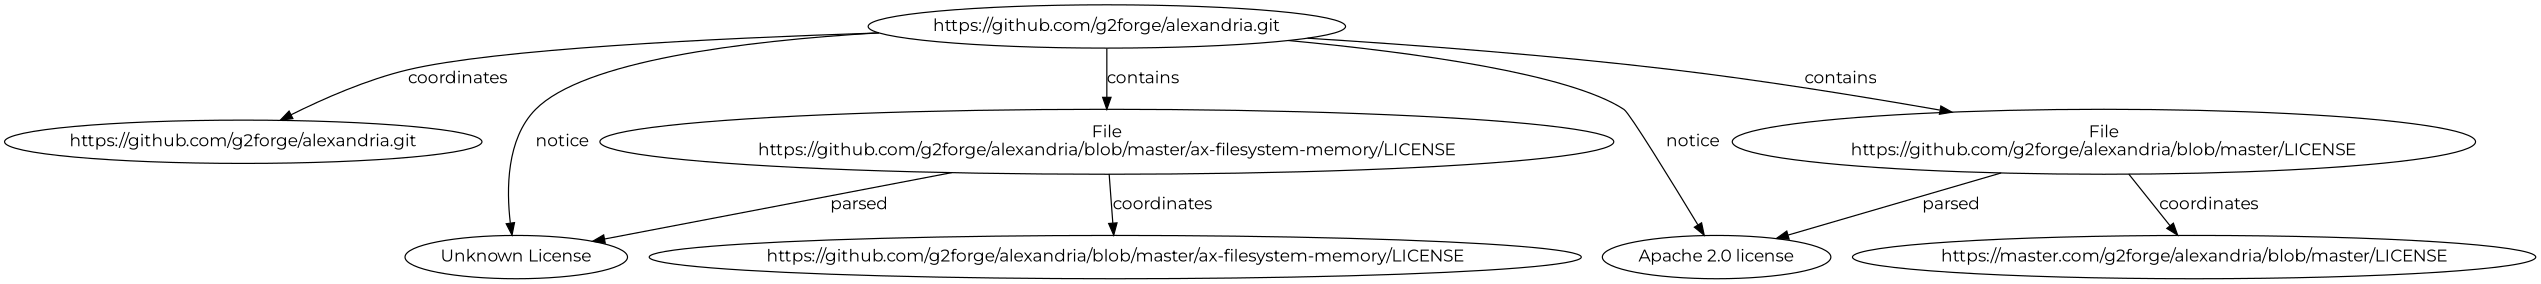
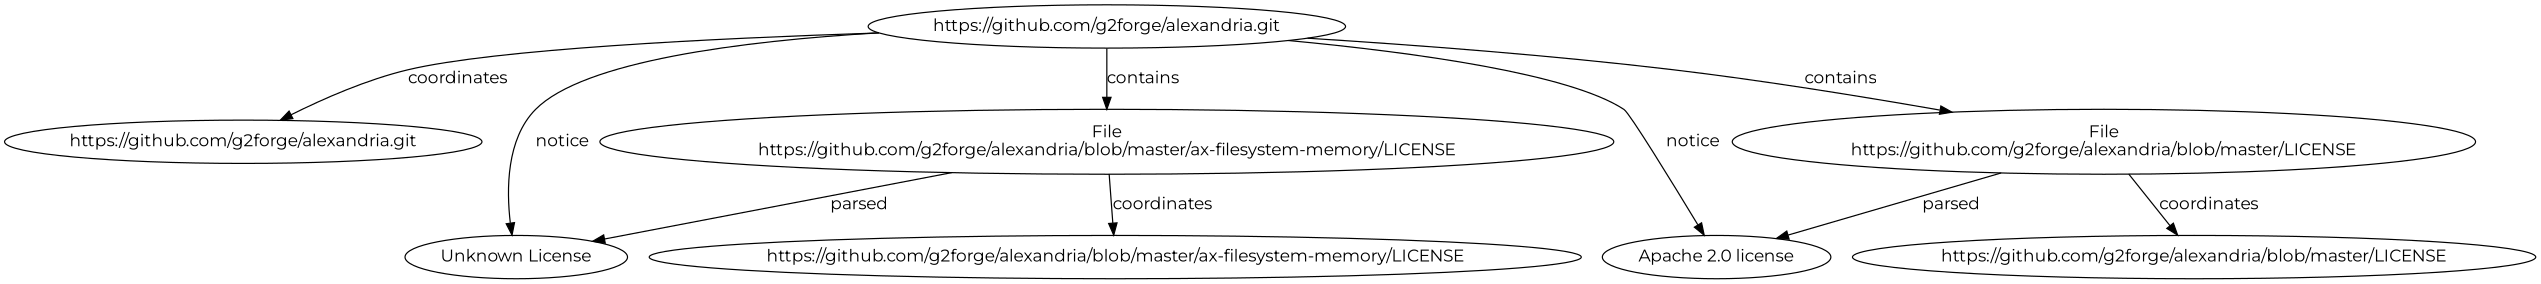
node "https://master.com/g2forge/alexandria/blob/master/LICENSE": label "https://master.com/g2forge/alexandria/blob/master/LICENSE" -> "https://github.com/g2forge/alexandria/blob/master/LICENSE"
